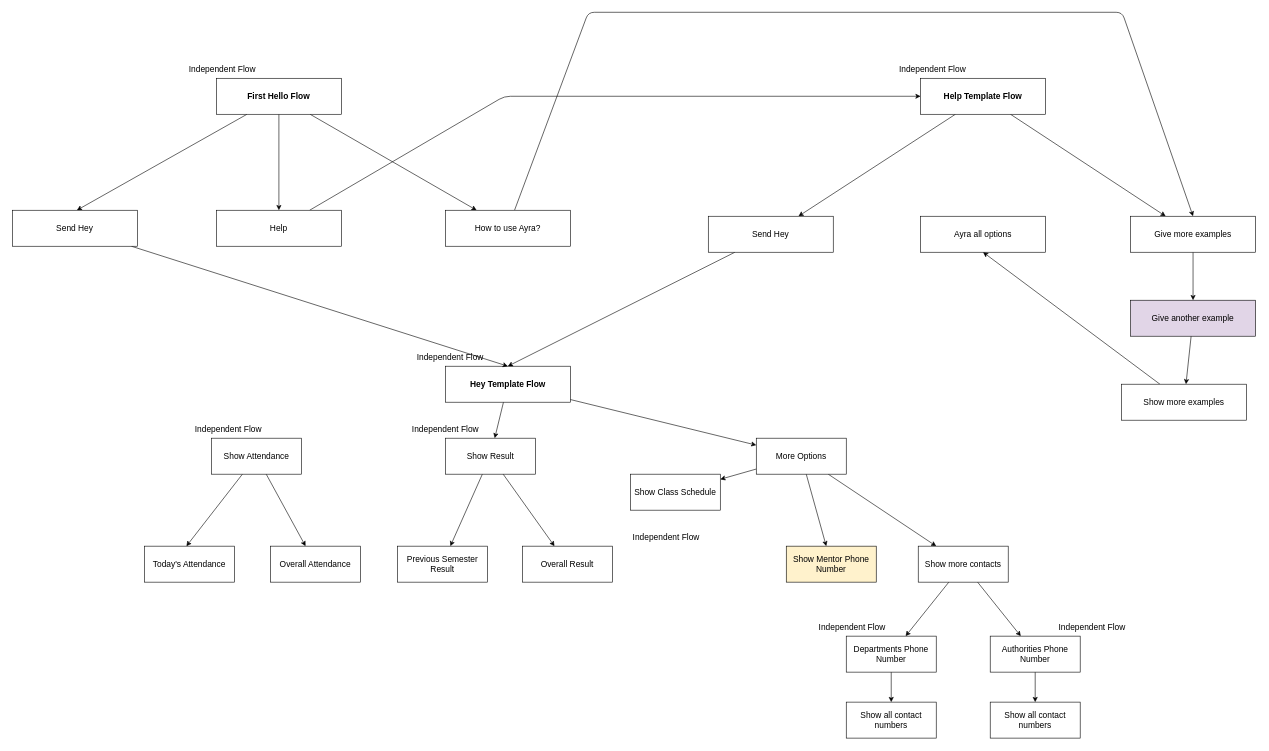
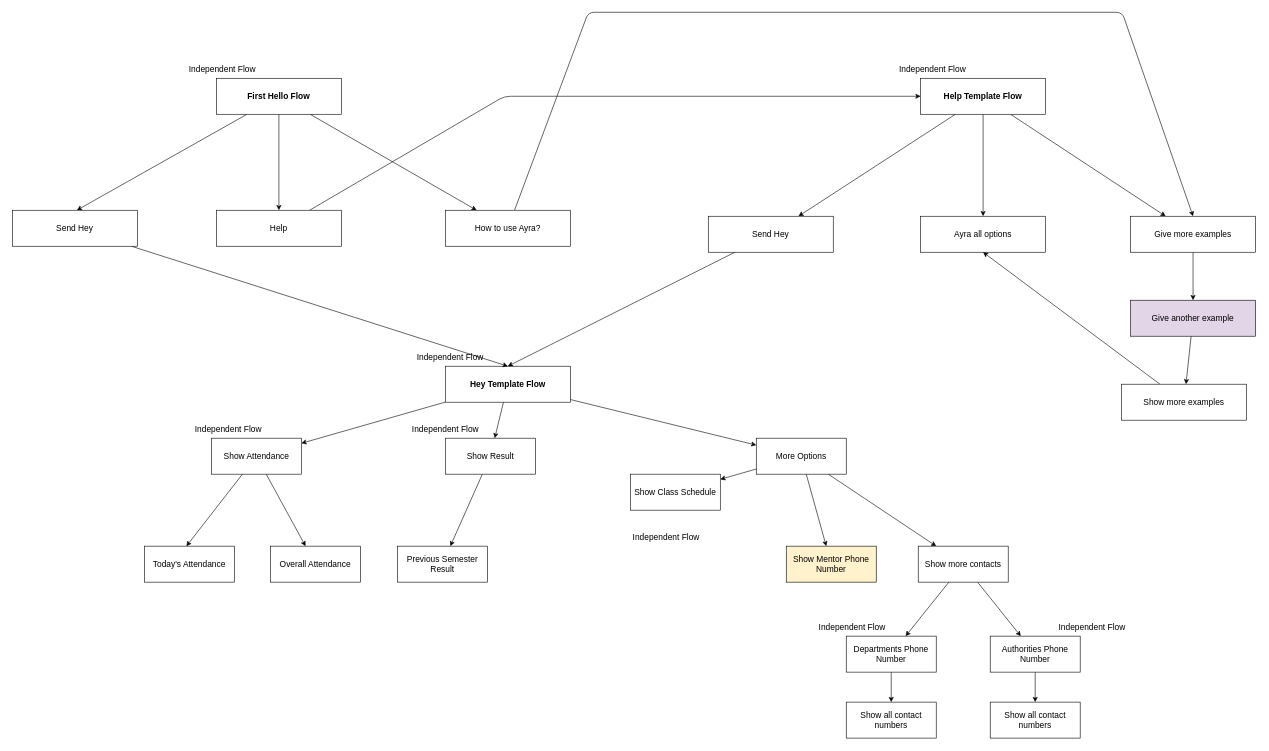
edge "Help Template Flow" -> "Ayra all options": added
edge "Hey Template Flow" -> "Show Attendance": added
edge "Show Result" -> "Overall Result": removed
node "Overall Result": removed
